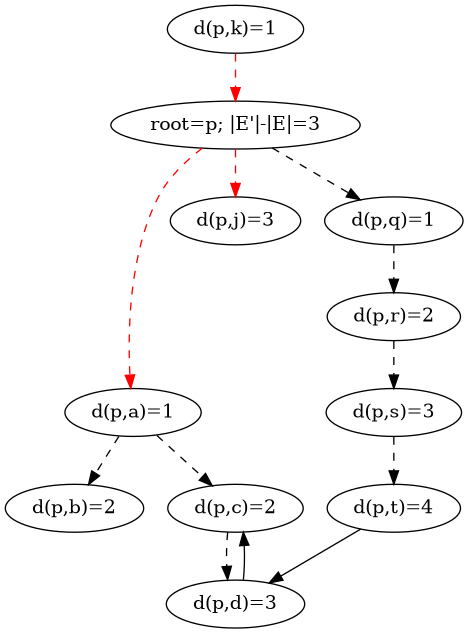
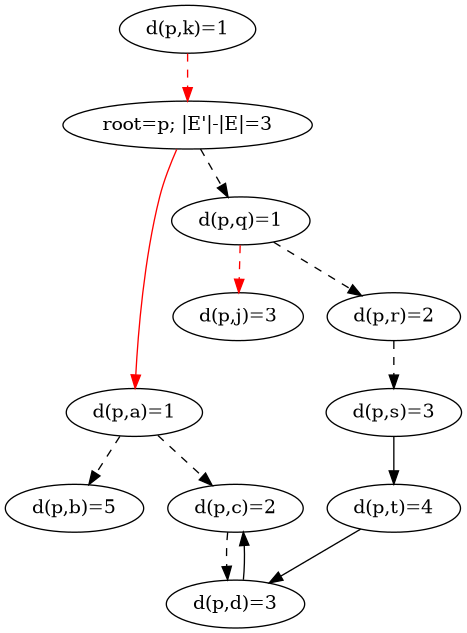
edge "root=p; |E'|-|E|=3" -> "d(p,j)=3": now "d(p,q)=1" -> "d(p,j)=3"
edge "root=p; |E'|-|E|=3" -> "d(p,a)=1": style dashed -> solid
edge "d(p,s)=3" -> "d(p,t)=4": style dashed -> solid
node "d(p,b)=2": label "d(p,b)=2" -> "d(p,b)=5"
